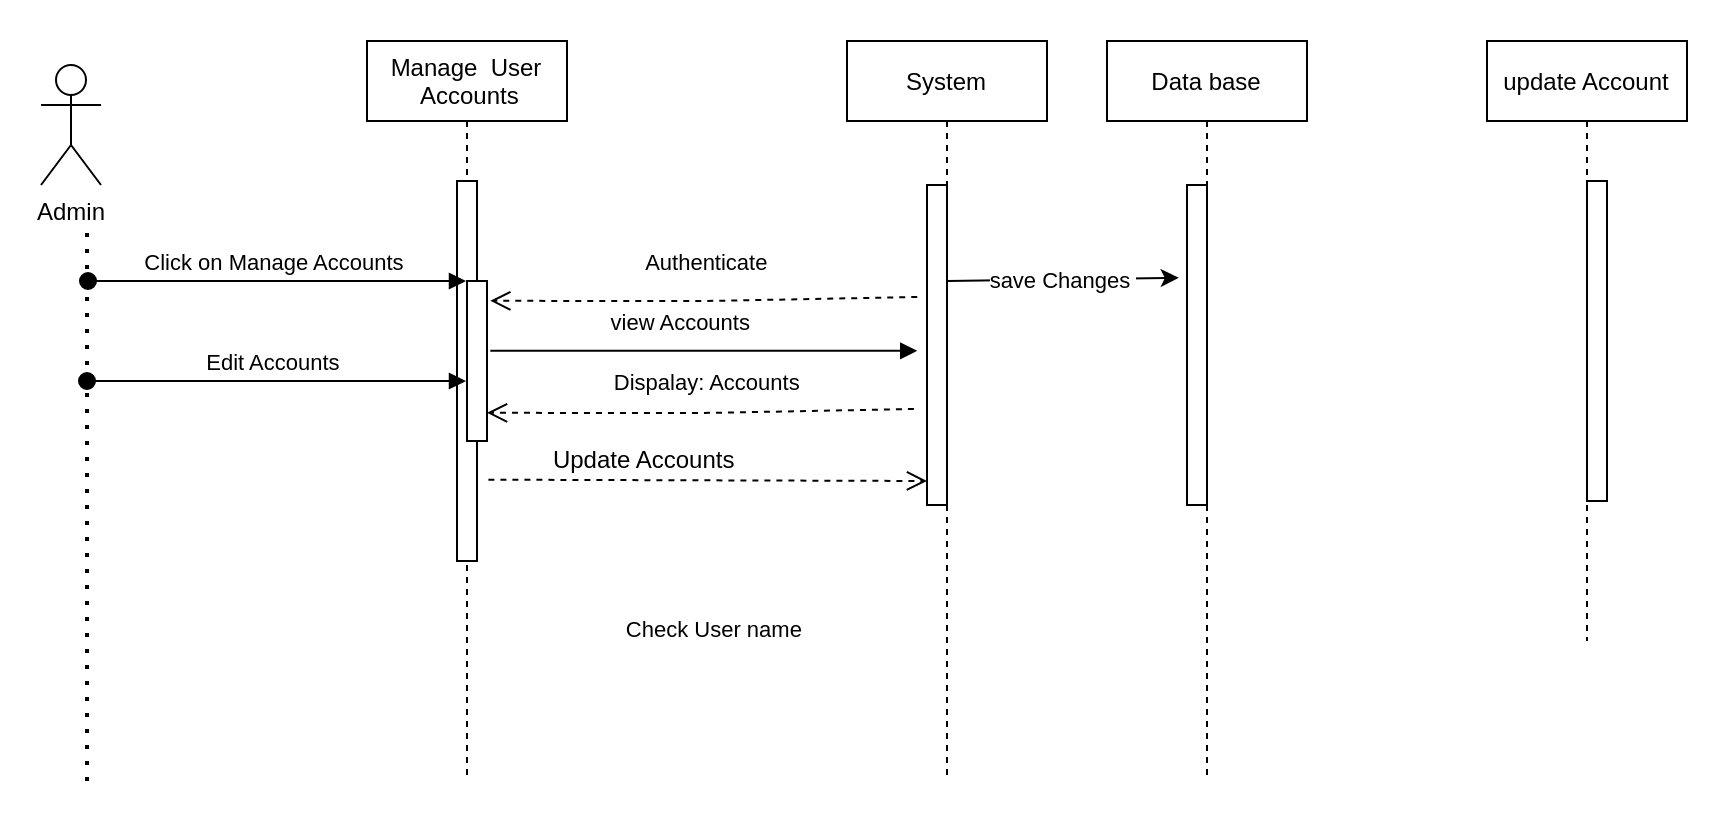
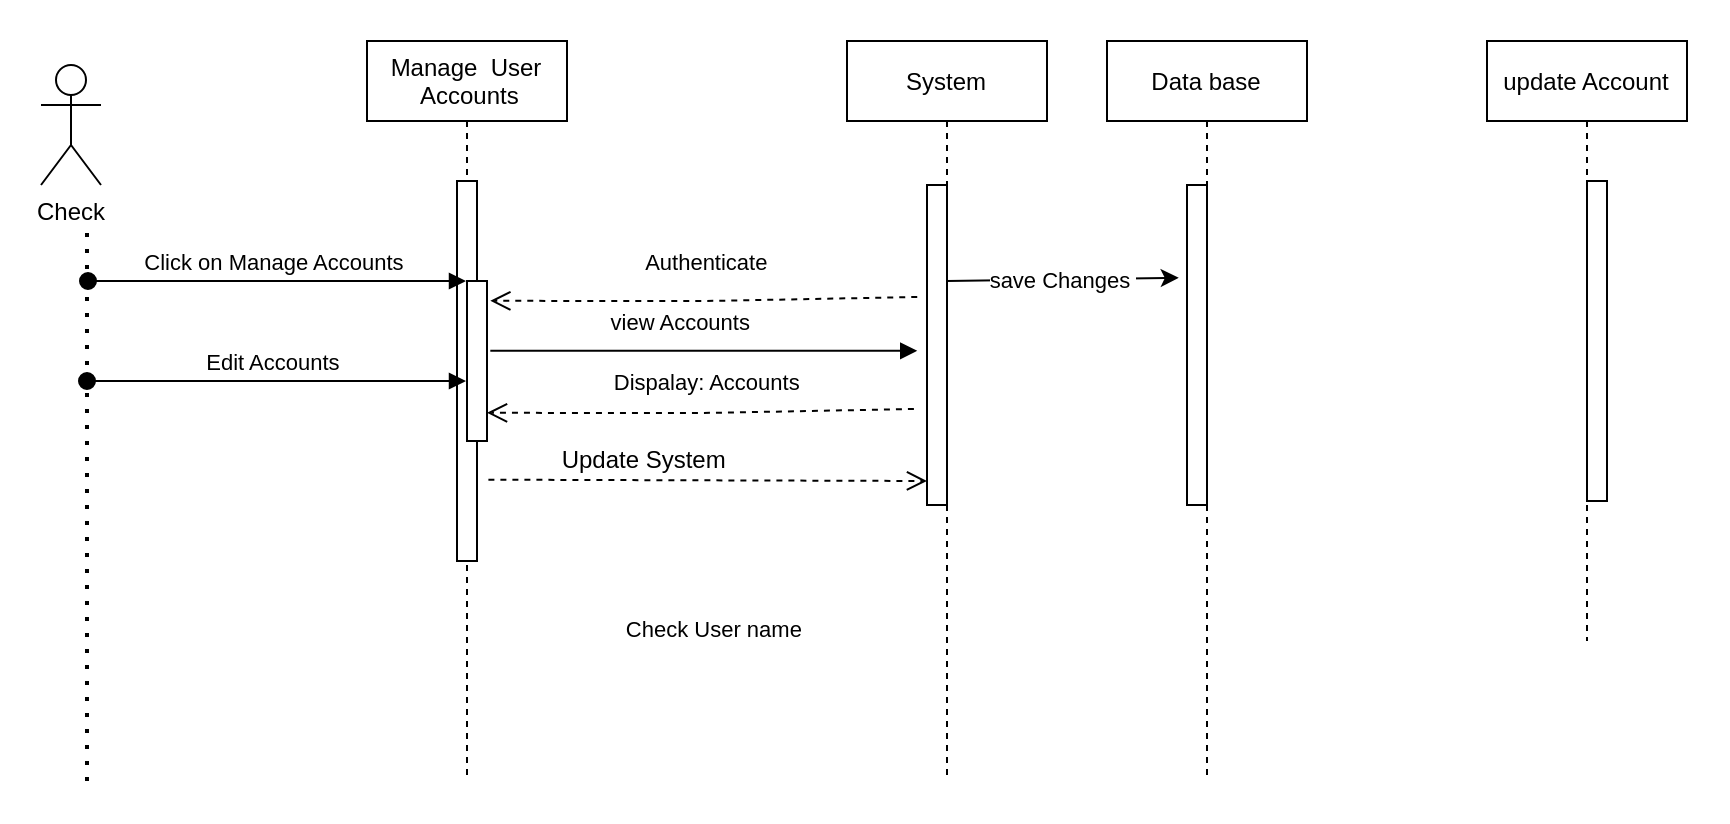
node "Admin": label "Admin" -> "Check"
node "Update Accounts": label "Update Accounts" -> "Update System"
